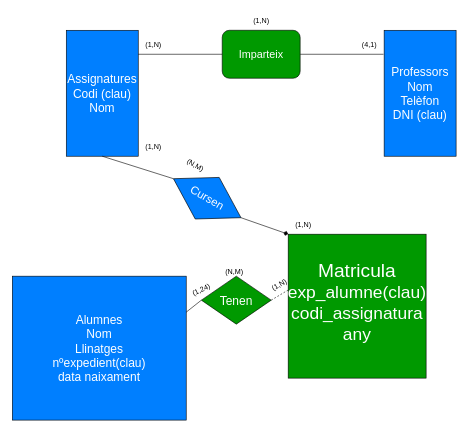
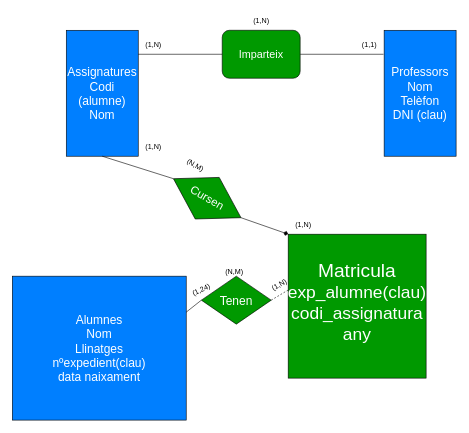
node "(4,1)": label "(4,1)" -> "(1,1)"
node "Assignatures Codi (clau) Nom": label "Assignatures Codi (clau) Nom" -> "Assignatures Codi (alumne) Nom"
node "Cursen": fillcolor #007fff -> #009900
